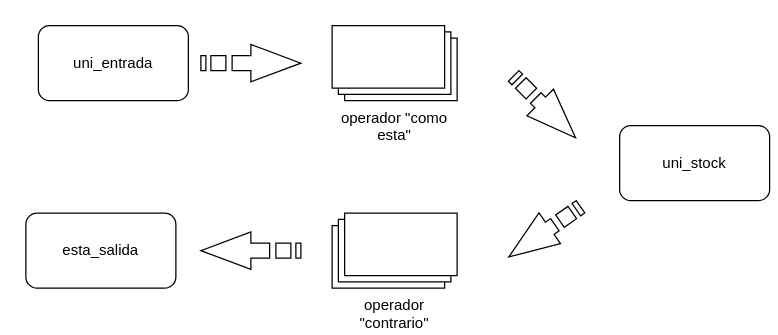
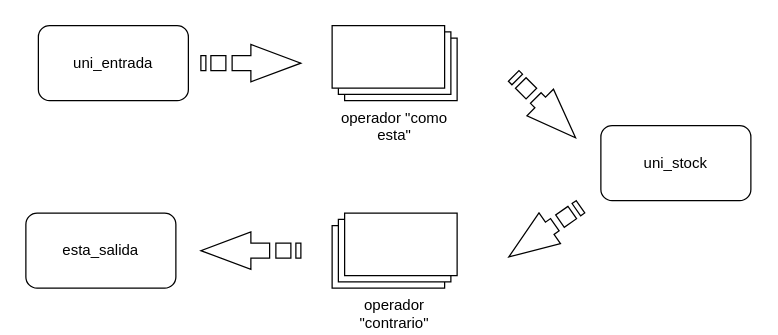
node "uni_stock": moved (694, 163) -> (676, 163)
